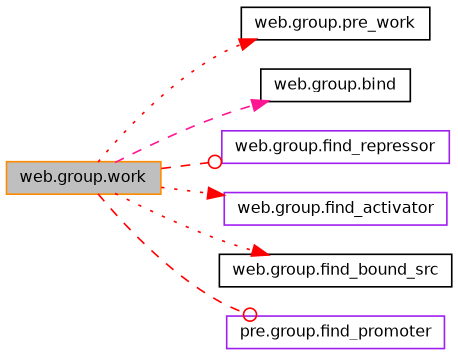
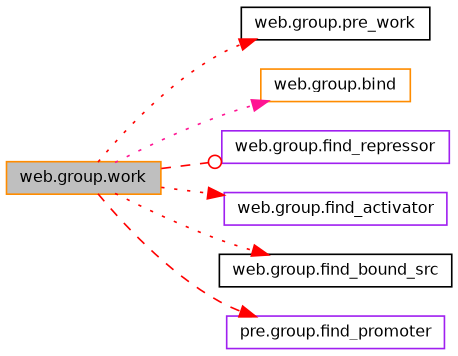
node "web.group.bind": color black -> darkorange
edge "web.group.work" -> "web.group.bind": style dashed -> dotted
edge "web.group.work" -> "pre.group.find_promoter": arrowhead odot -> normal
